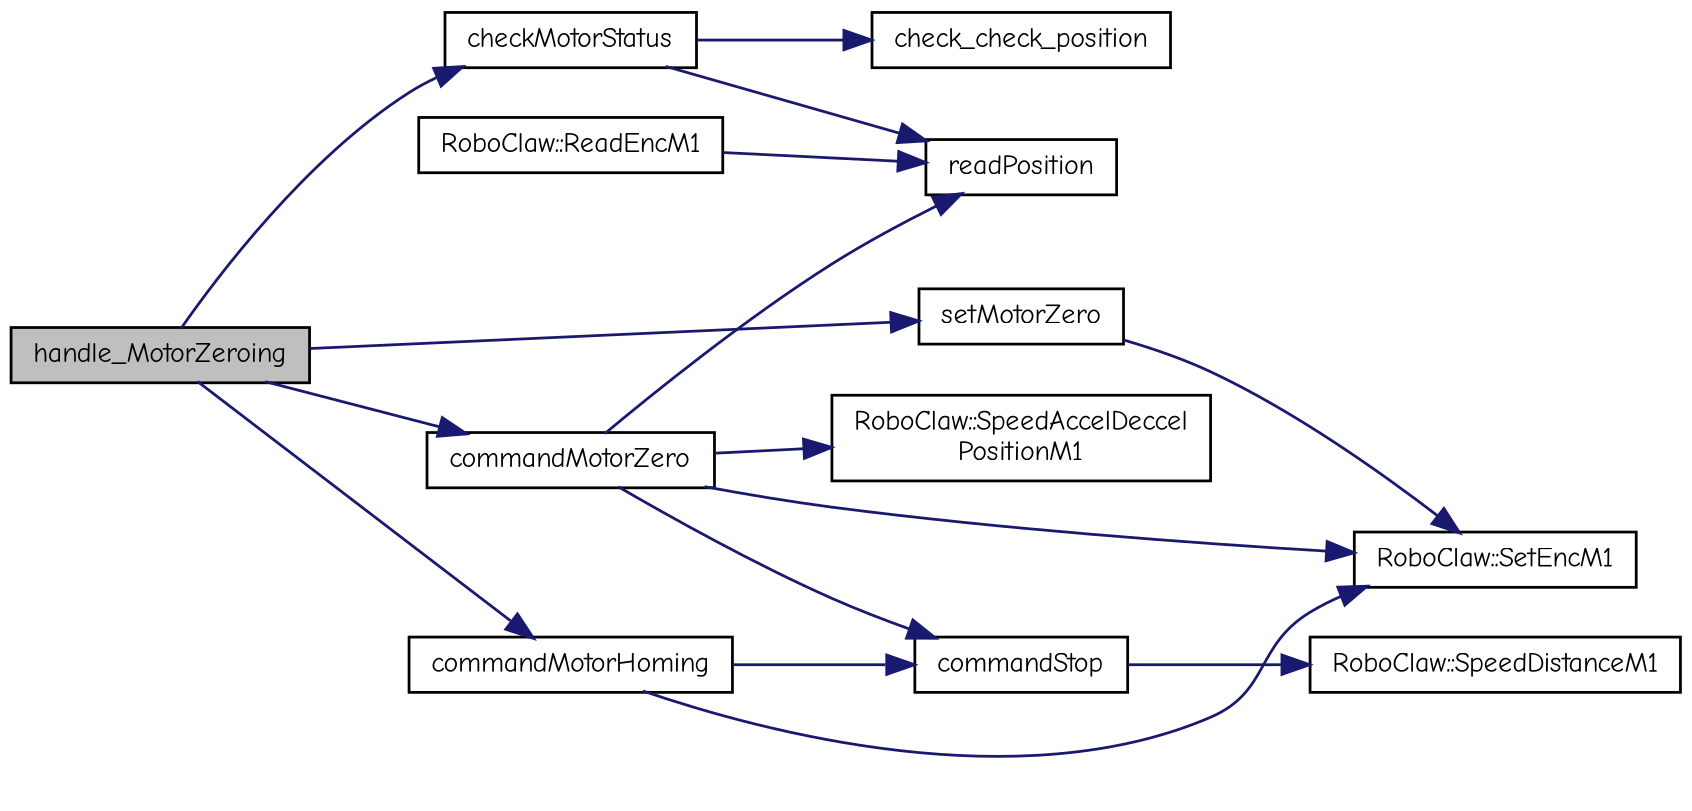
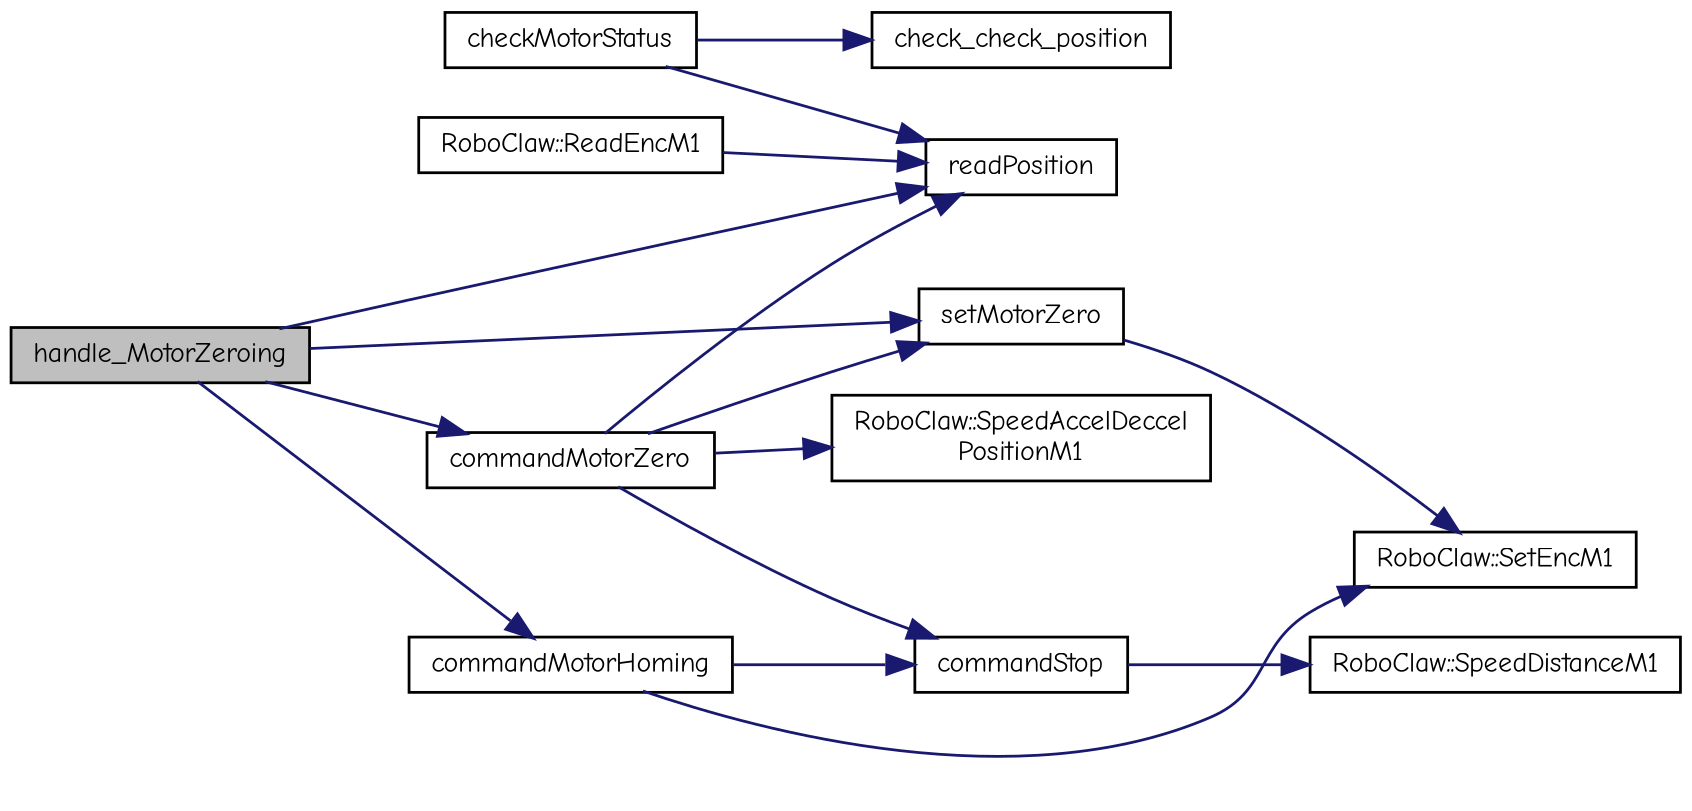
edge "handle_MotorZeroing" -> "checkMotorStatus": now "handle_MotorZeroing" -> "readPosition"
edge "commandMotorZero" -> "RoboClaw::SetEncM1": now "commandMotorZero" -> "setMotorZero"
